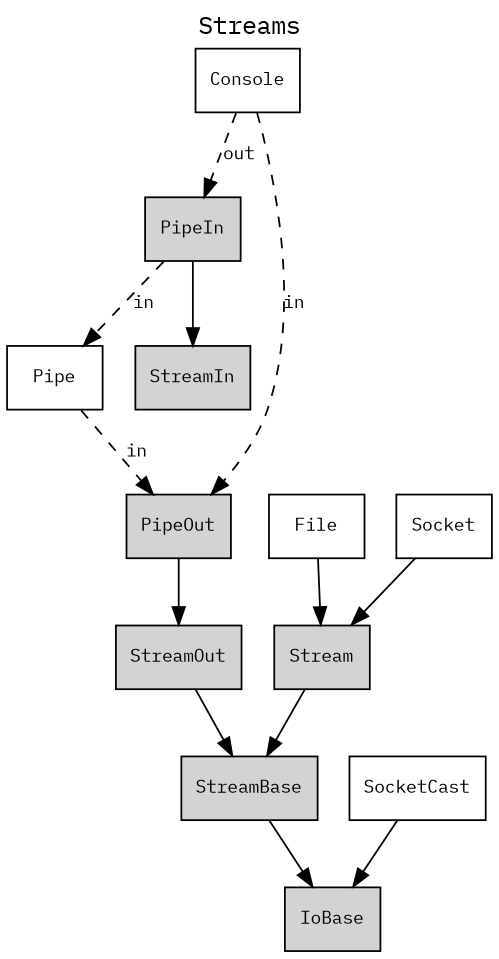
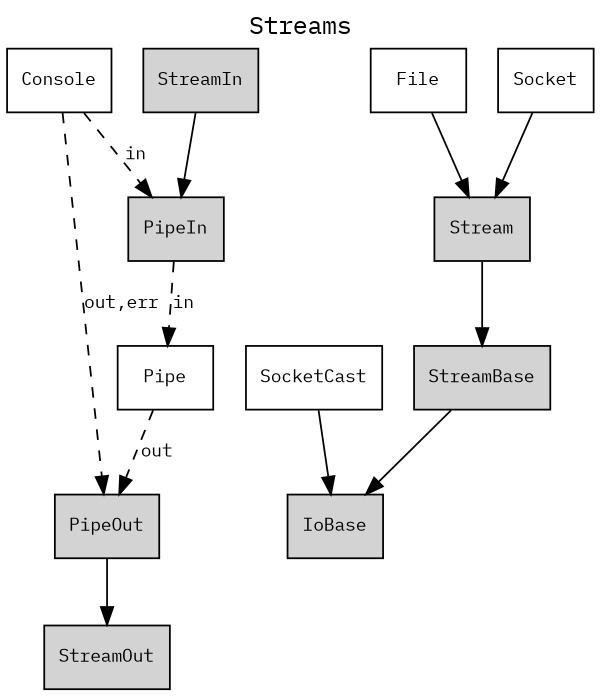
edge "Console" -> "PipeIn": label "out" -> "in"
edge "PipeIn" -> "StreamIn": reversed
edge "Console" -> "PipeOut": label "in" -> "out,err"
edge "Pipe" -> "PipeOut": label "in" -> "out"
edge "StreamOut" -> "StreamBase": removed
